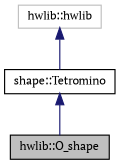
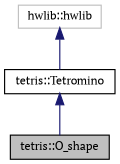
node "shape::Tetromino": label "shape::Tetromino" -> "tetris::Tetromino"
node "hwlib::O_shape": label "hwlib::O_shape" -> "tetris::O_shape"
